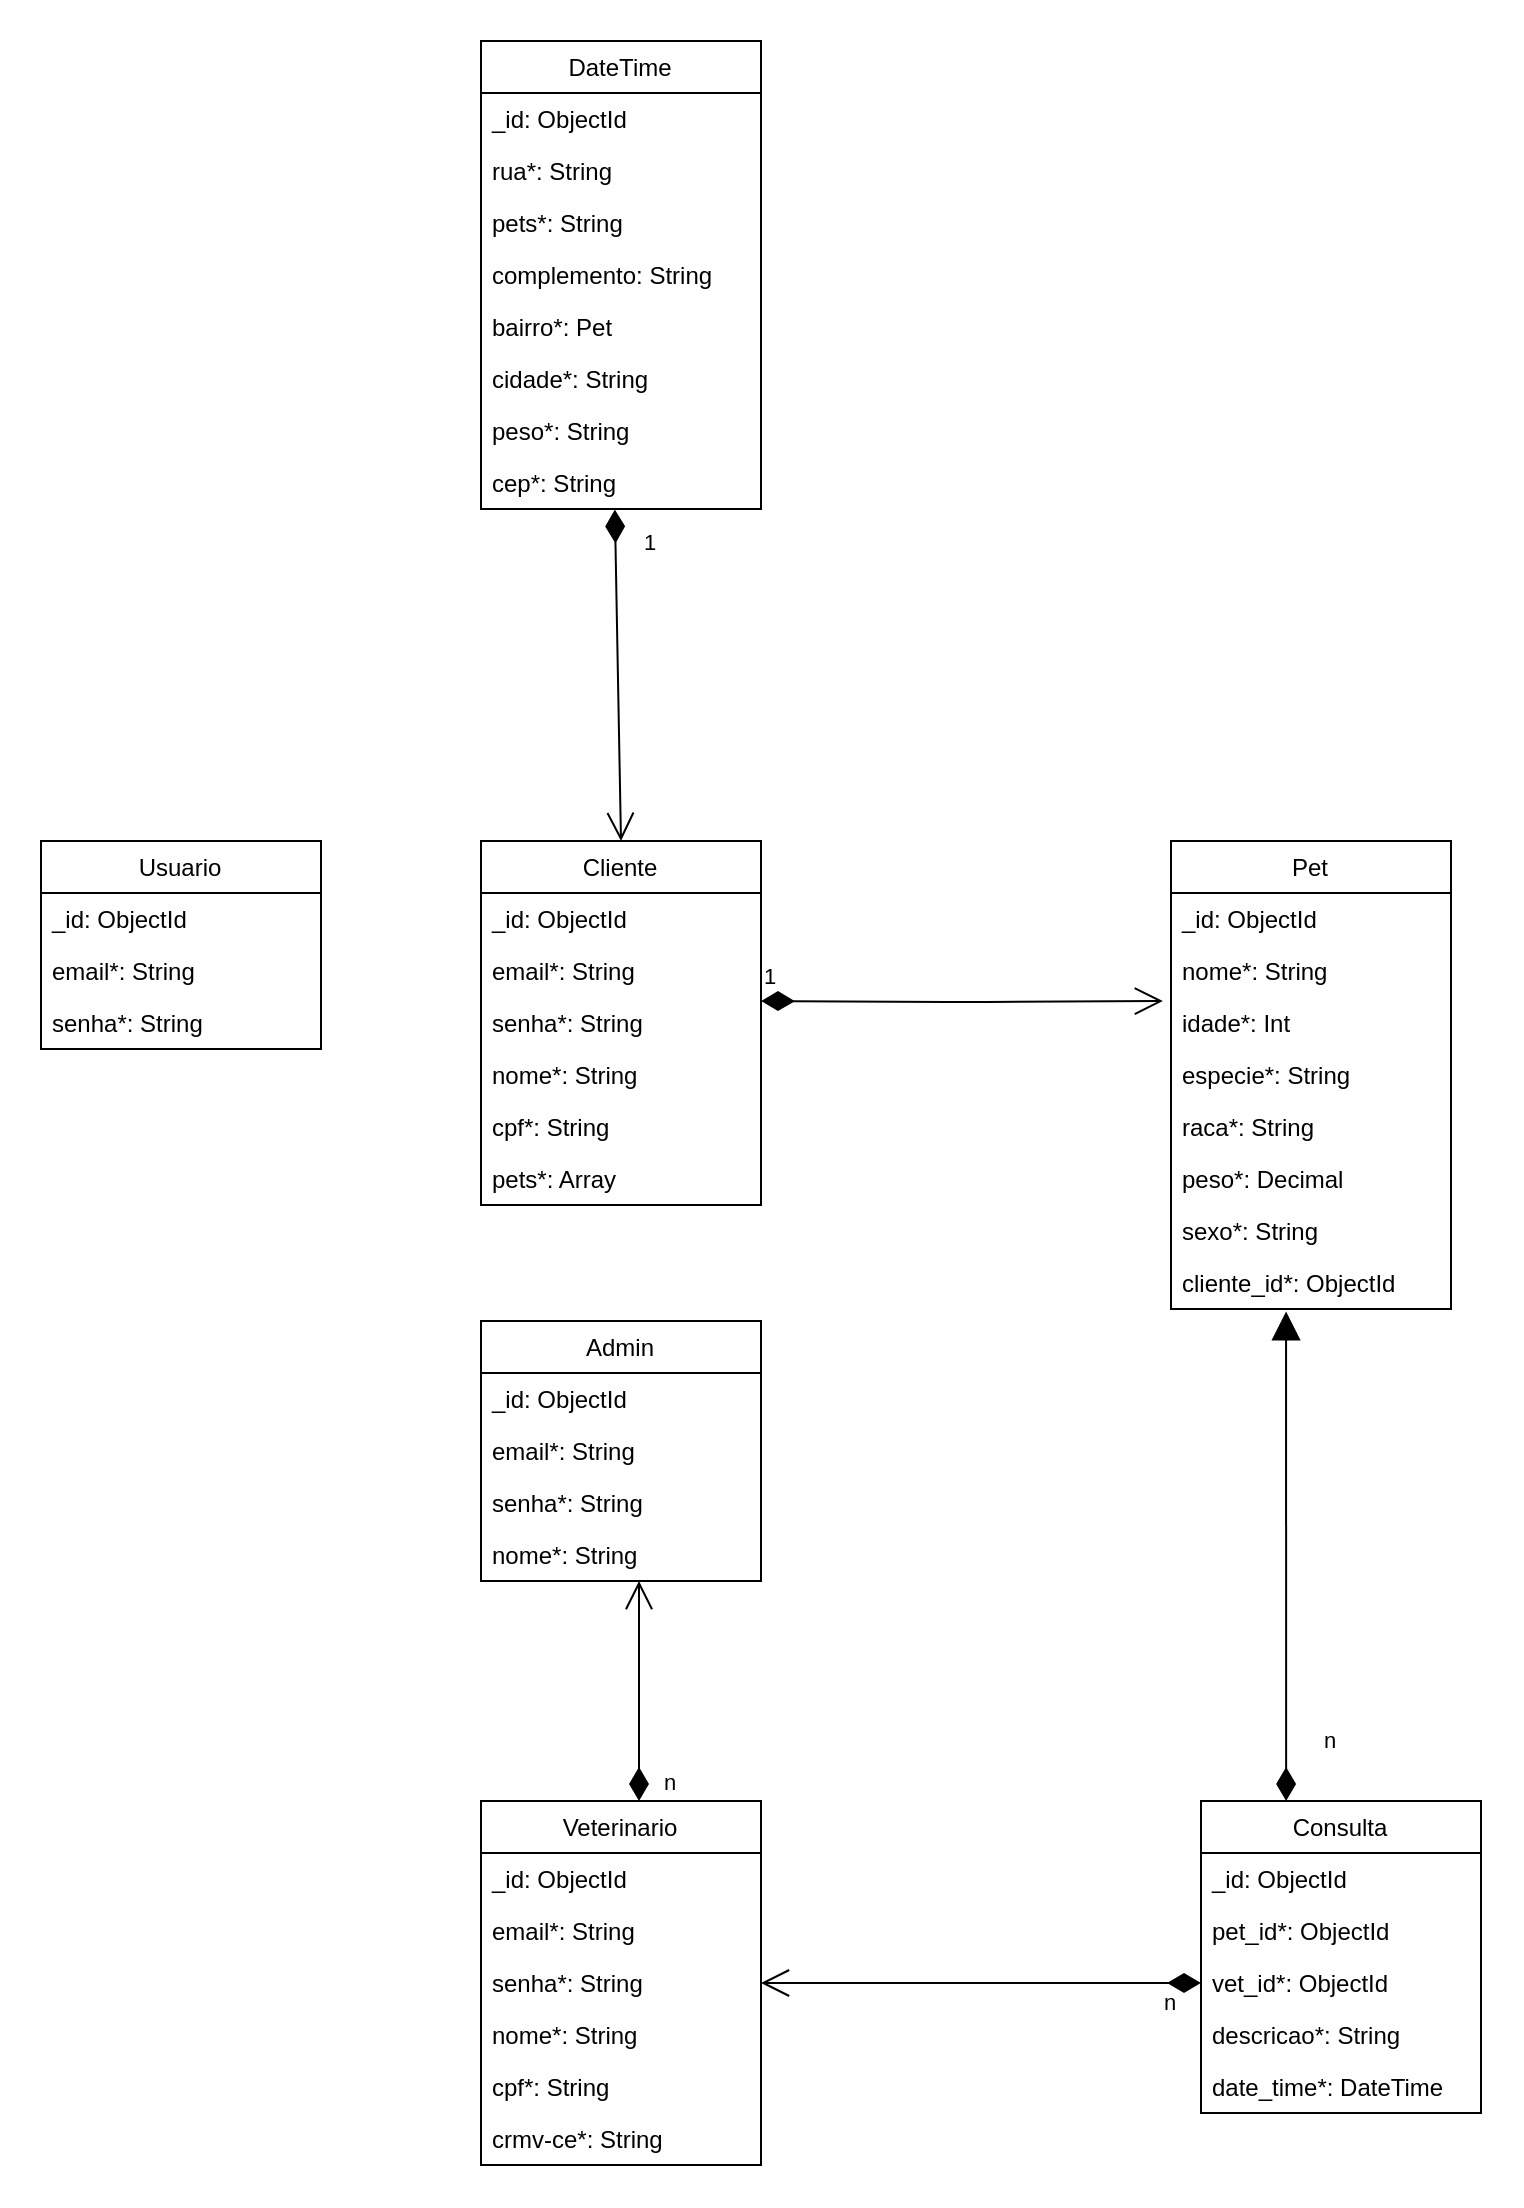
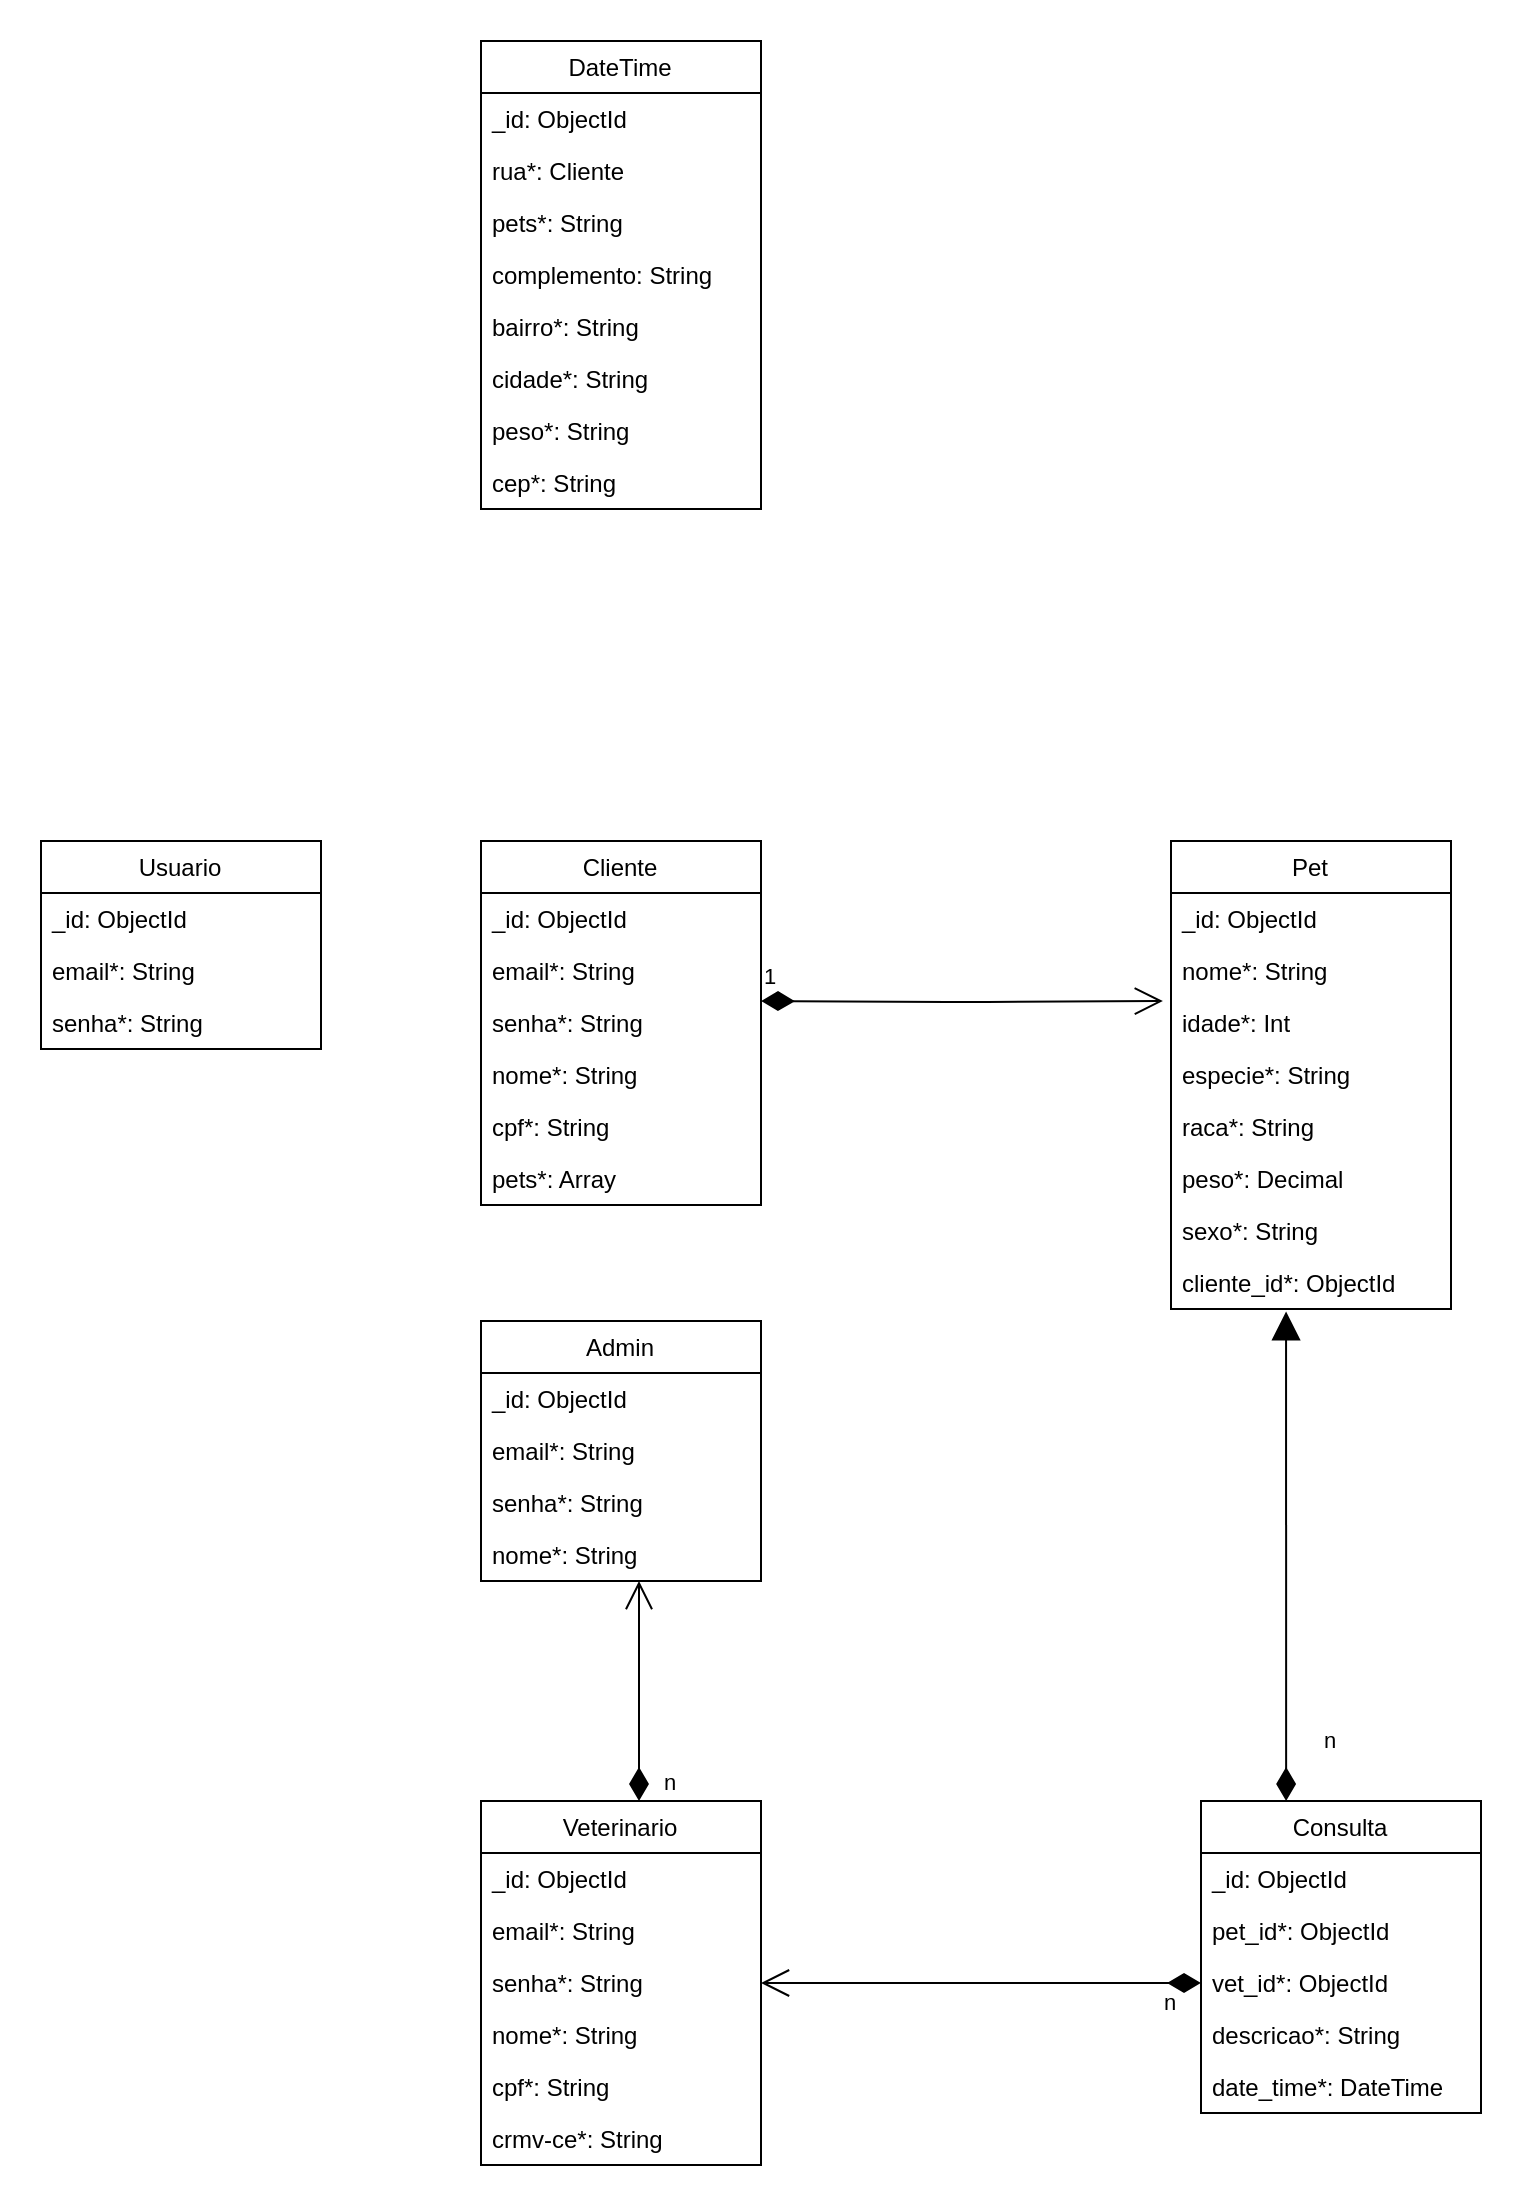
node "rua*: String": label "rua*: String" -> "rua*: Cliente"
node "bairro*: Pet": label "bairro*: Pet" -> "bairro*: String"
edge "cep*: String" -- "Cliente": removed, label "1"
